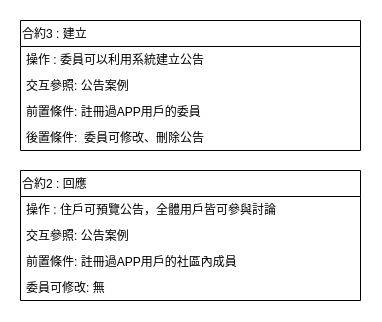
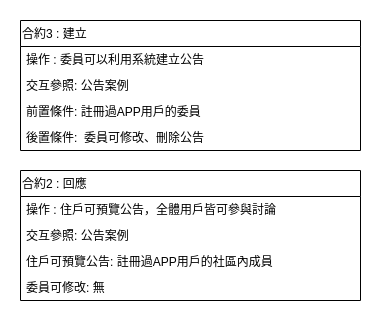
node "前置條件: 註冊過APP用戶的社區內成員": label "前置條件: 註冊過APP用戶的社區內成員" -> "住戶可預覽公告: 註冊過APP用戶的社區內成員"
